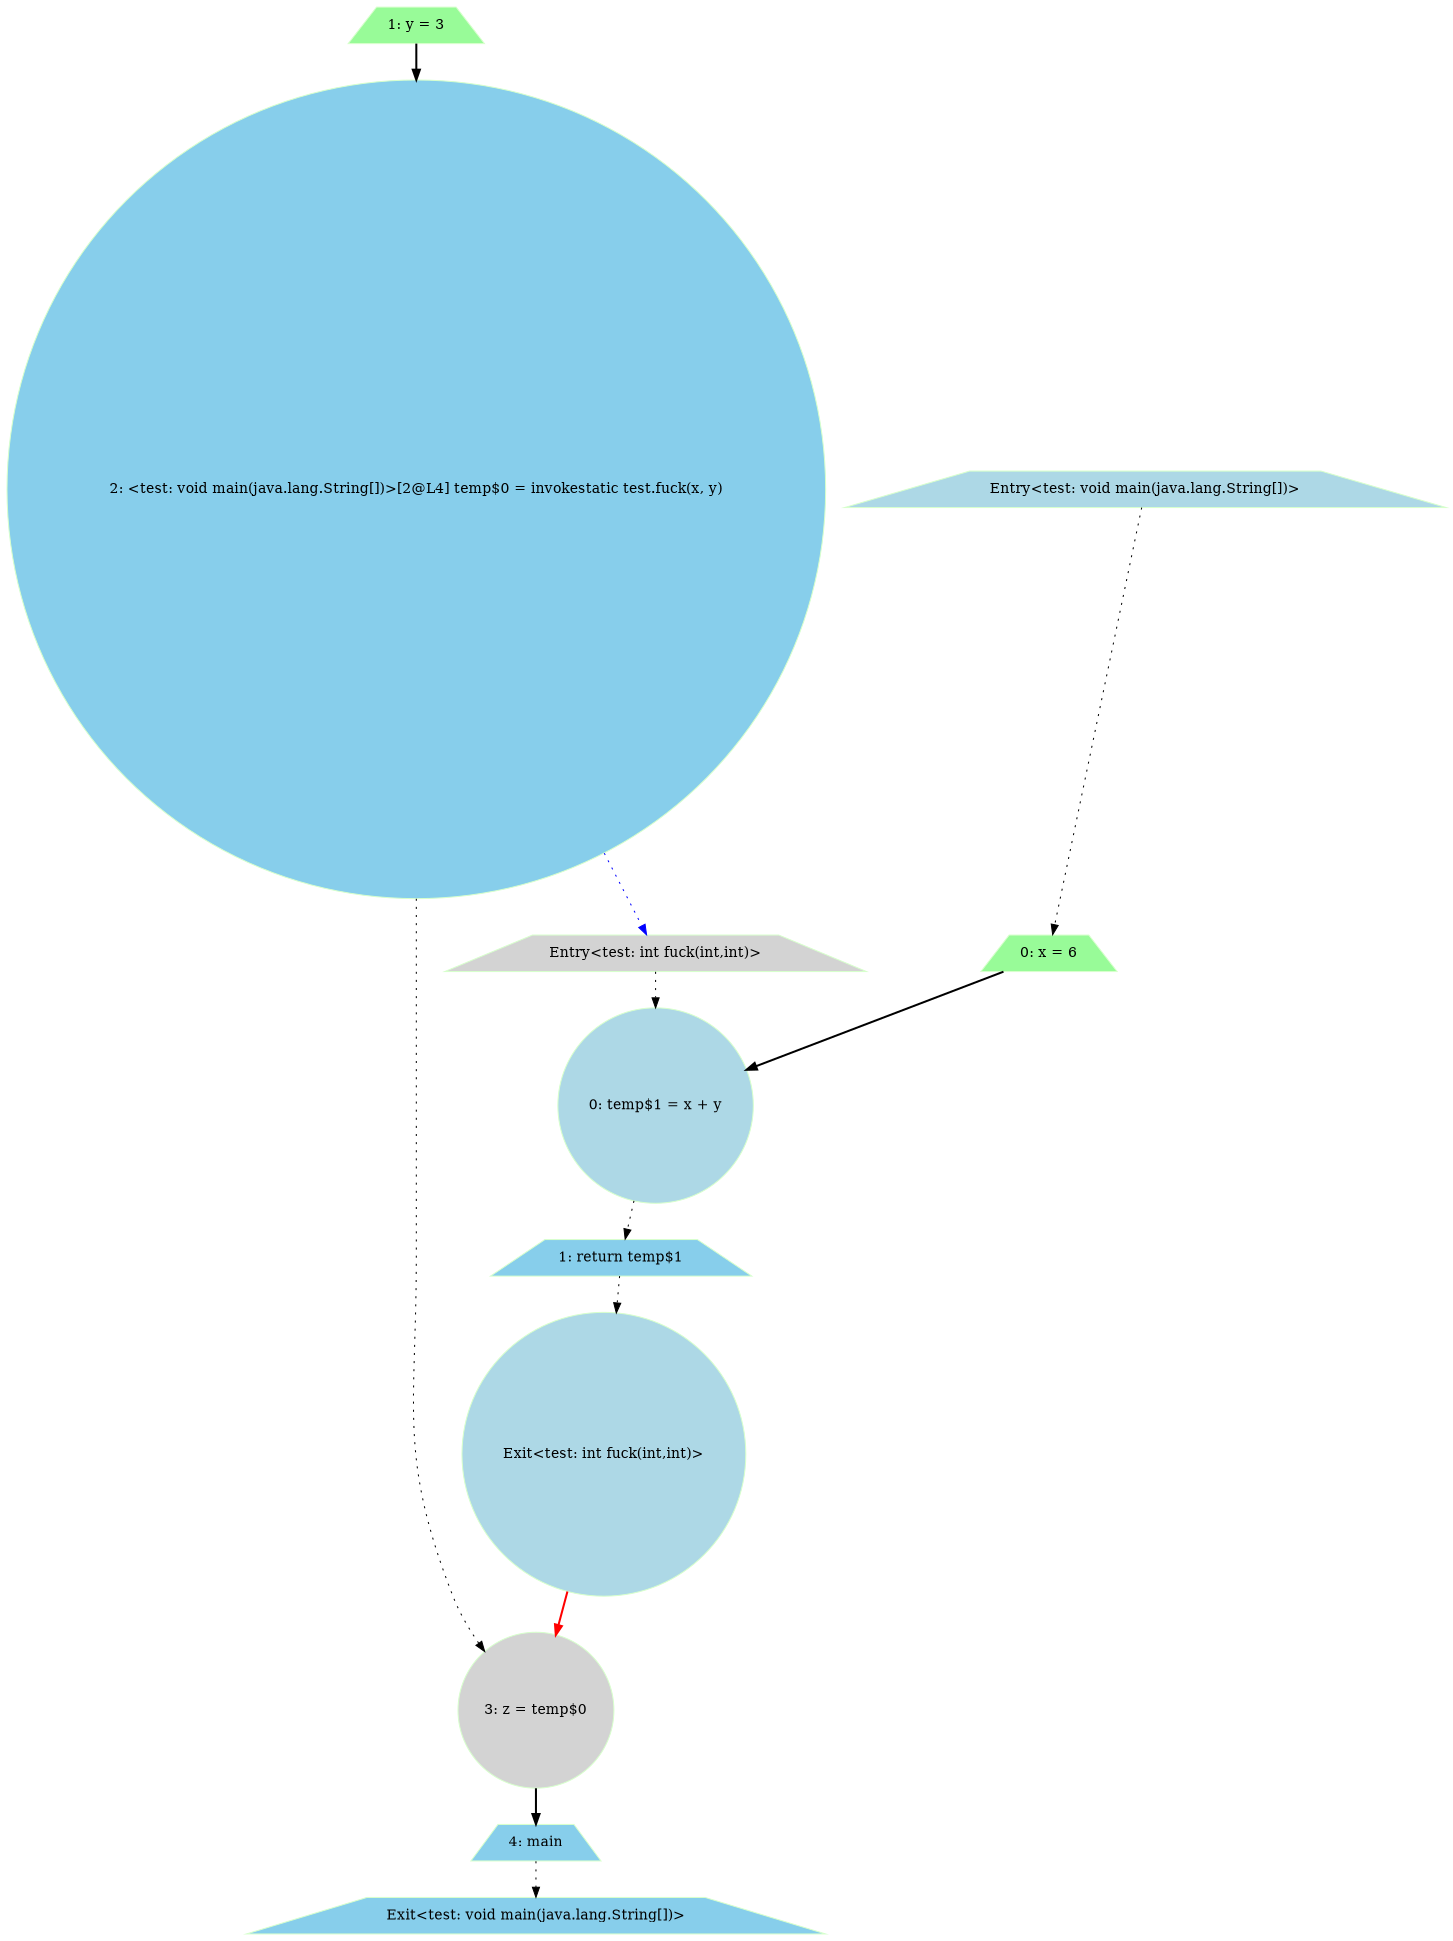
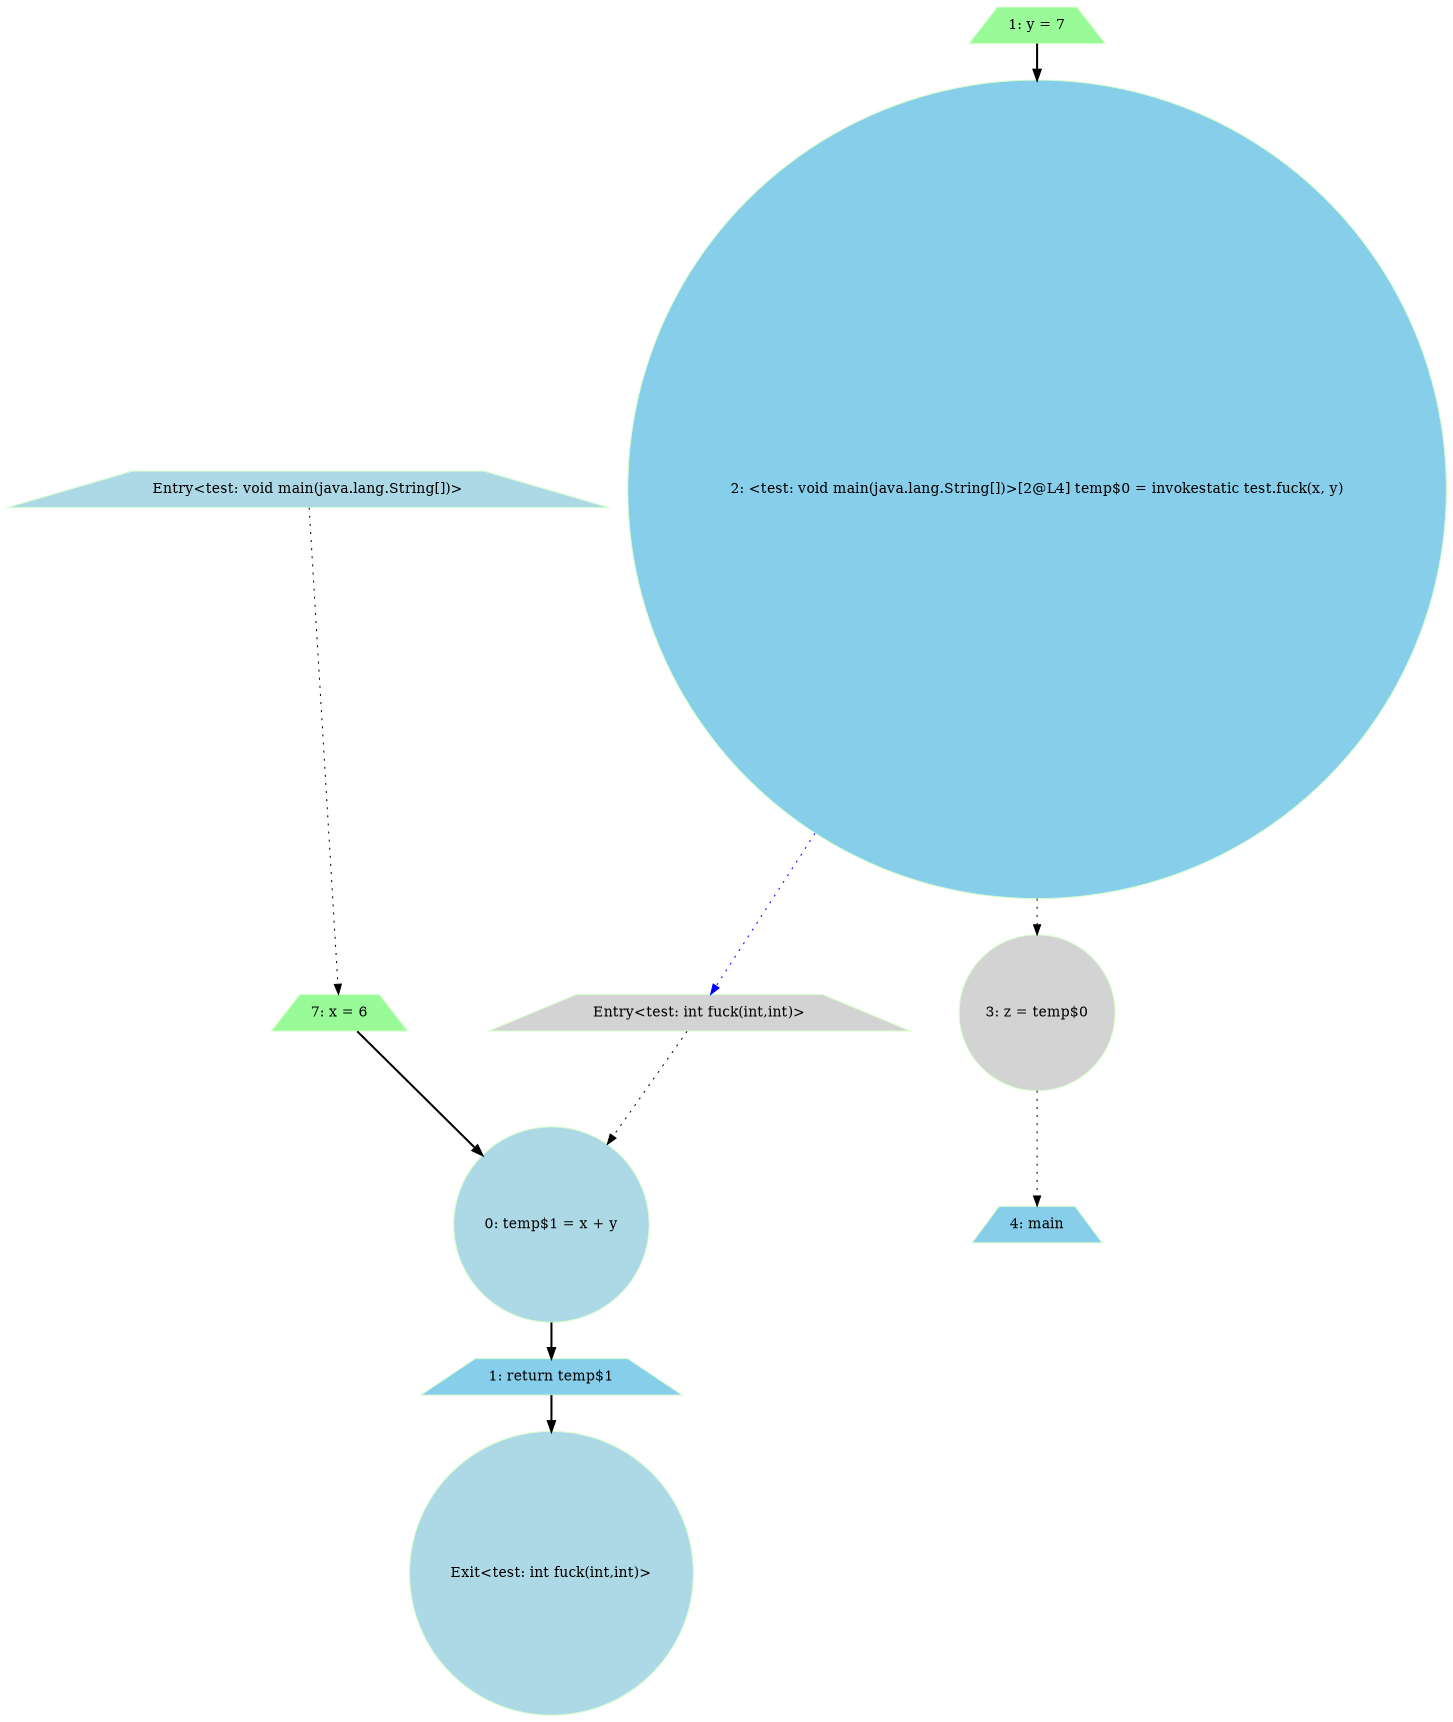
node "1: y = 3": label "1: y = 3" -> "1: y = 7"
node "0: x = 6": label "0: x = 6" -> "7: x = 6"
edge "0: temp$1 = x + y" -> "1: return temp$1": style dotted -> bold
edge "1: return temp$1" -> "Exit<test: int fuck(int,int)>": style dotted -> bold
edge "Exit<test: int fuck(int,int)>" -> "3: z = temp$0": removed
edge "3: z = temp$0" -> "4: main": style bold -> dotted
node "Exit<test: void main(java.lang.String[])>": removed
